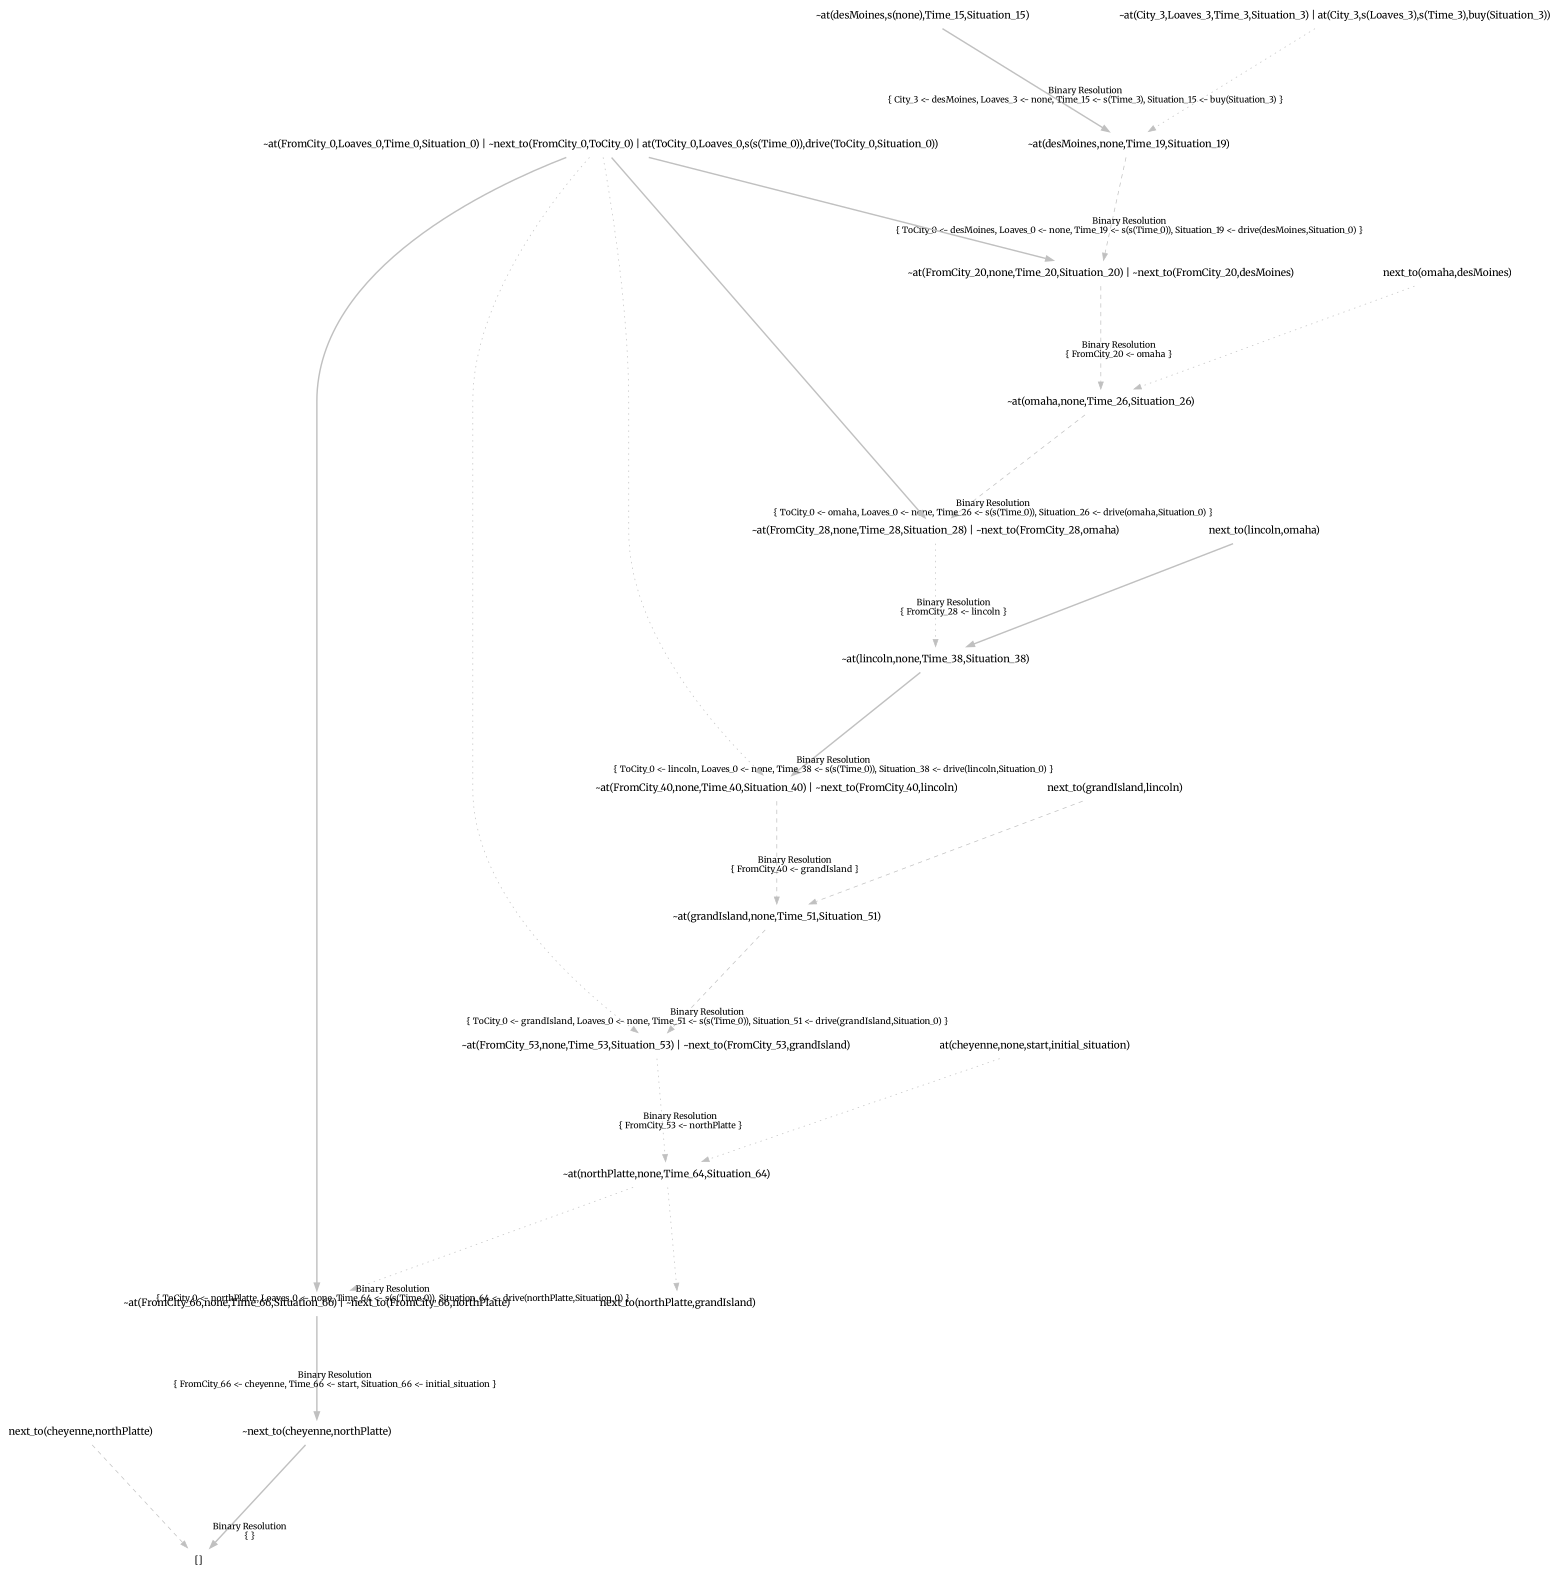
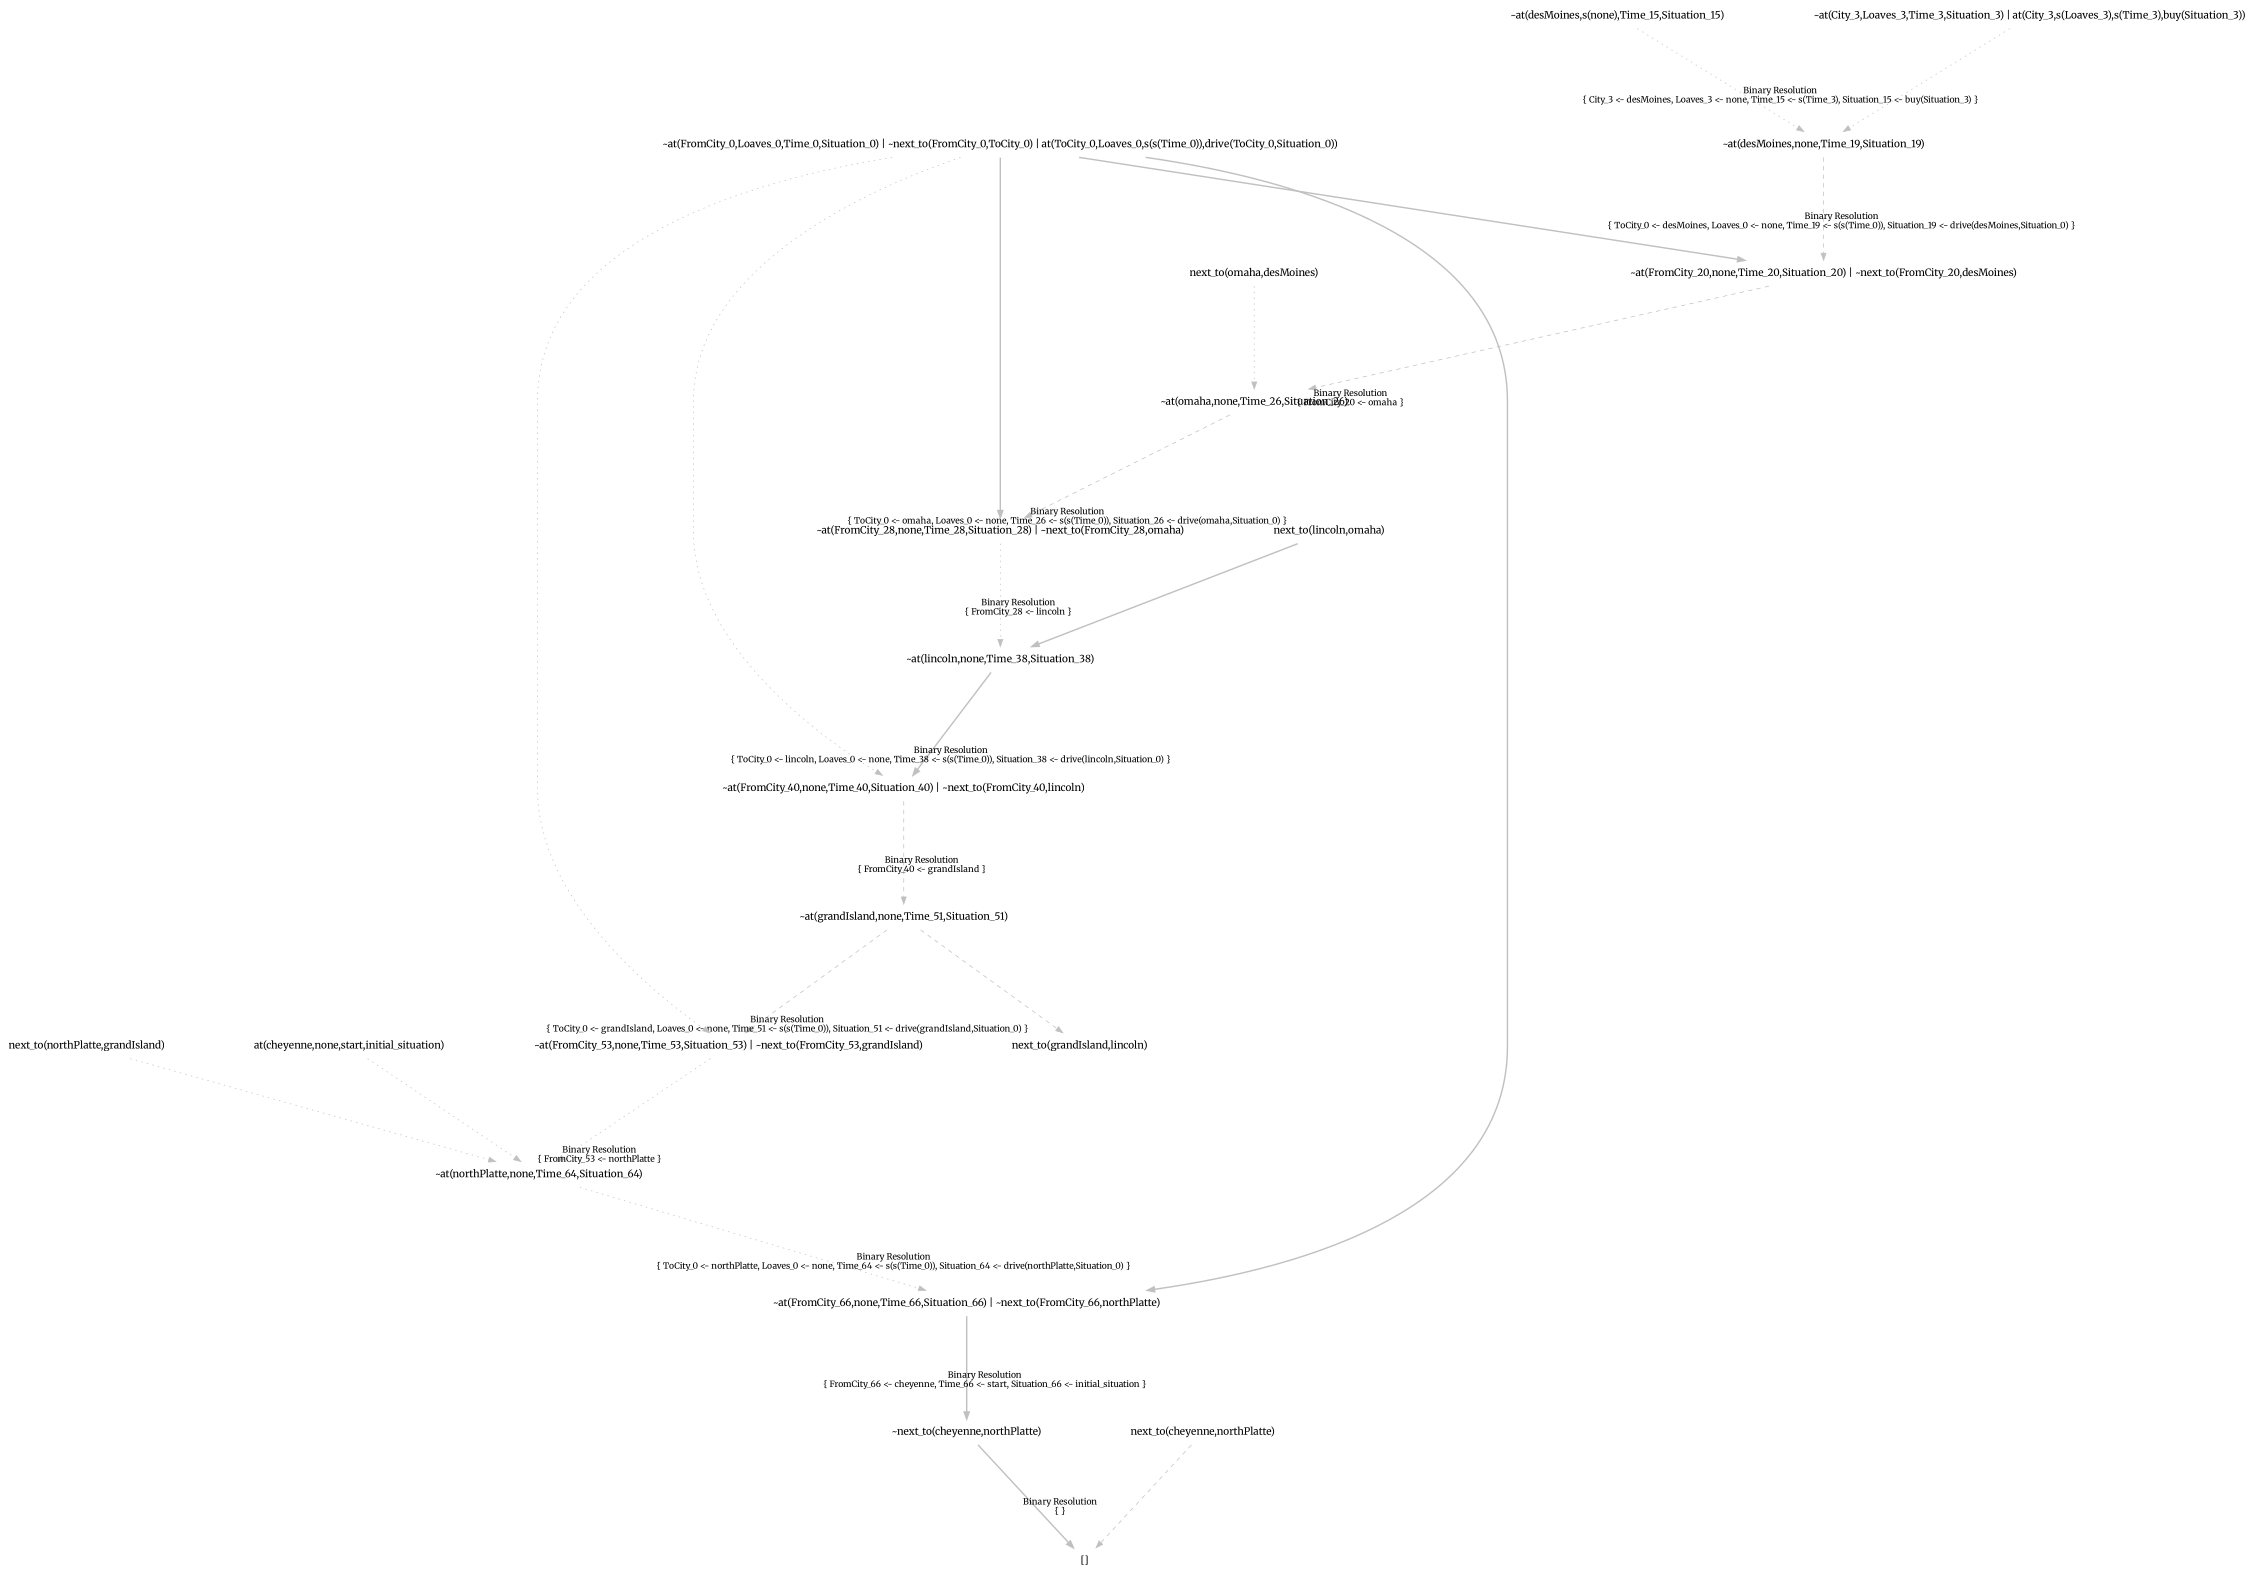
edge "~at(desMoines,s(none),Time_15,Situation_15)" -> "~at(desMoines,none,Time_19,Situation_19)": style bold -> dotted
edge "next_to(grandIsland,lincoln)" -> "~at(grandIsland,none,Time_51,Situation_51)": reversed
edge "~at(northPlatte,none,Time_64,Situation_64)" -> "next_to(northPlatte,grandIsland)": reversed
